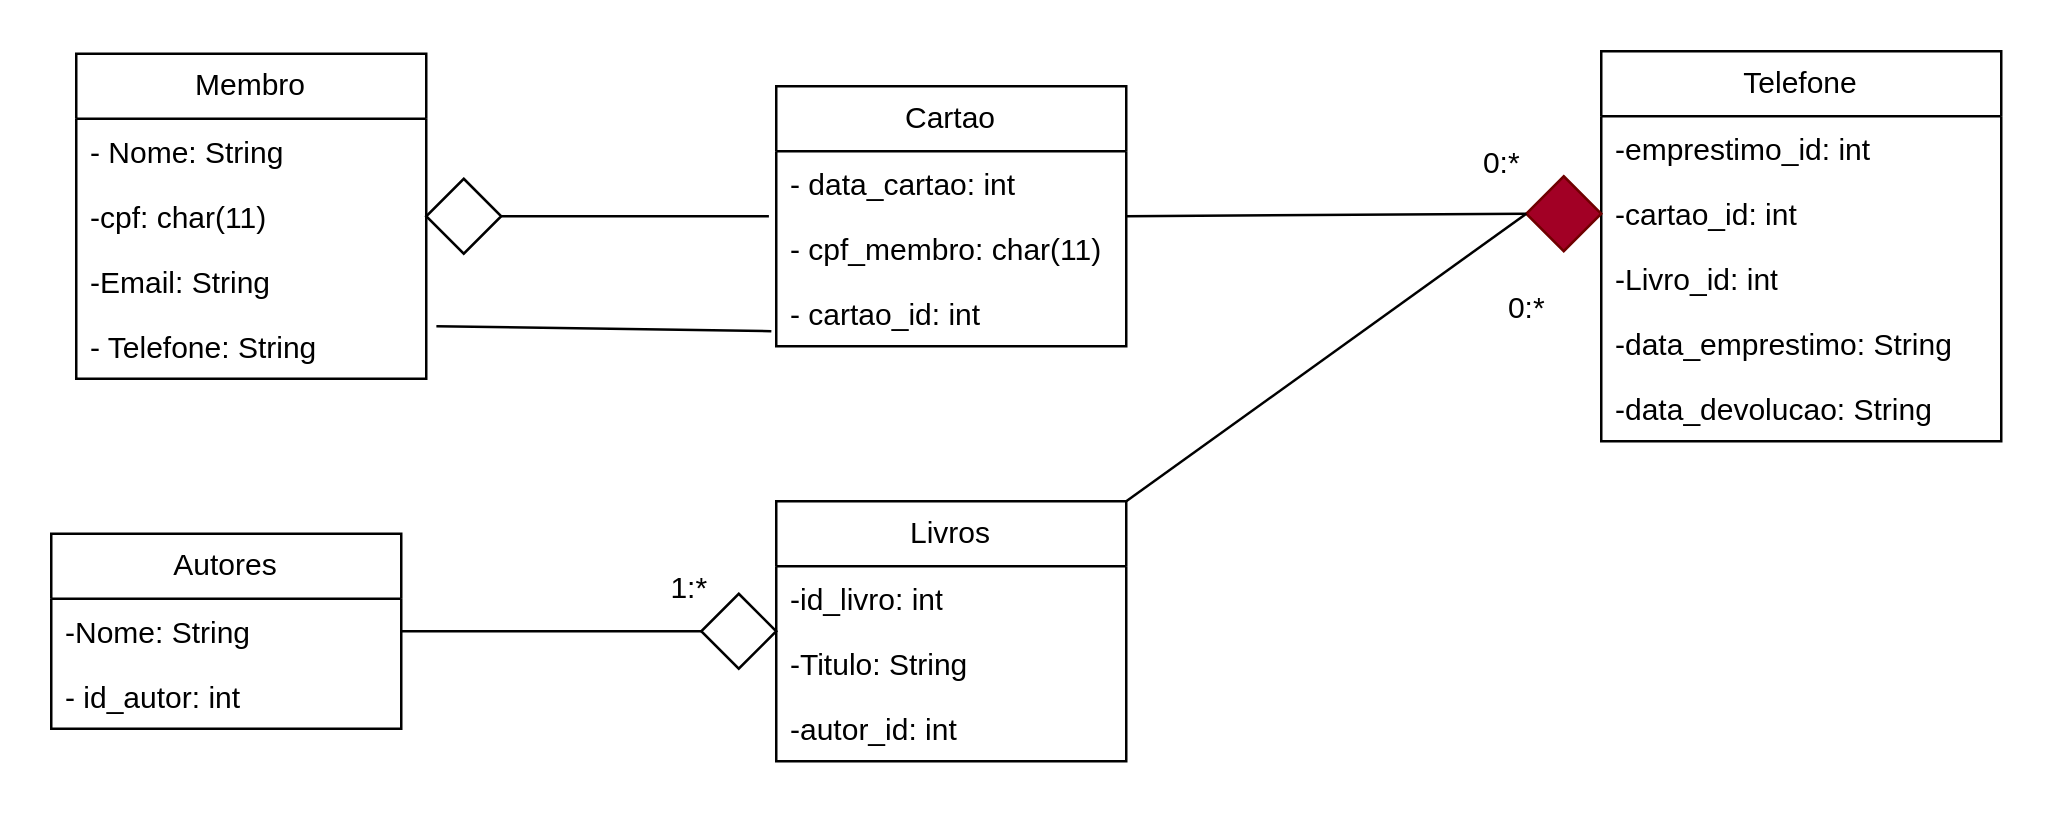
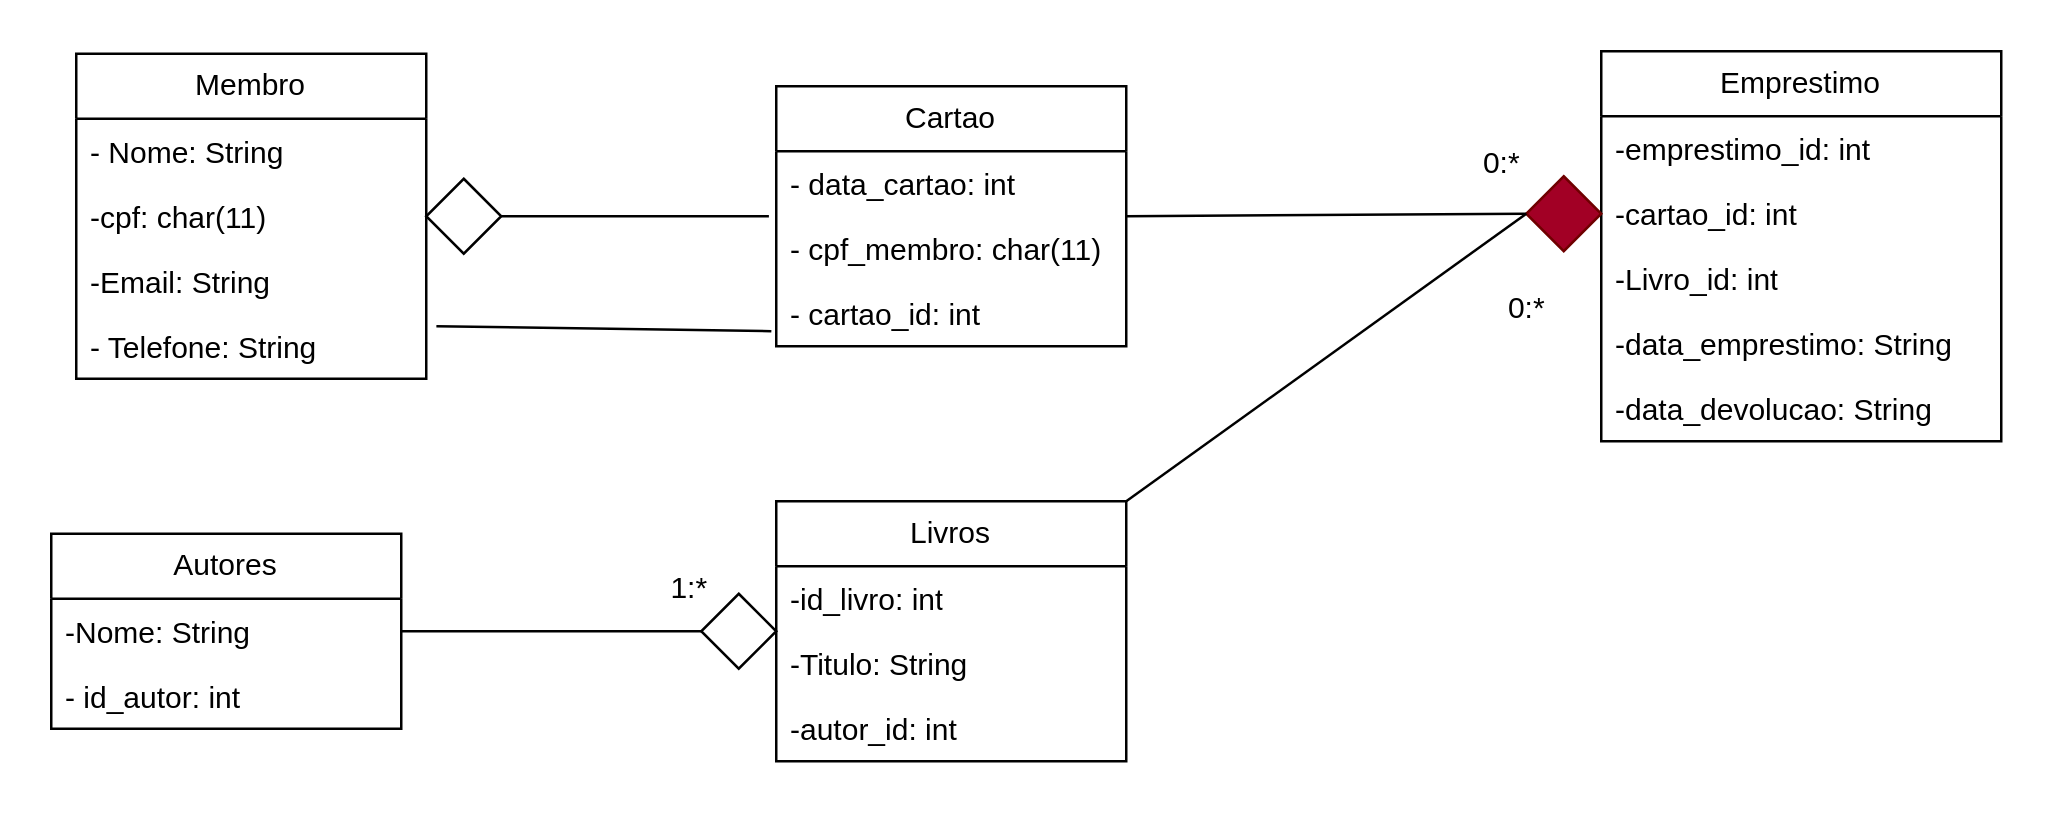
node "Telefone": label "Telefone" -> "Emprestimo"
